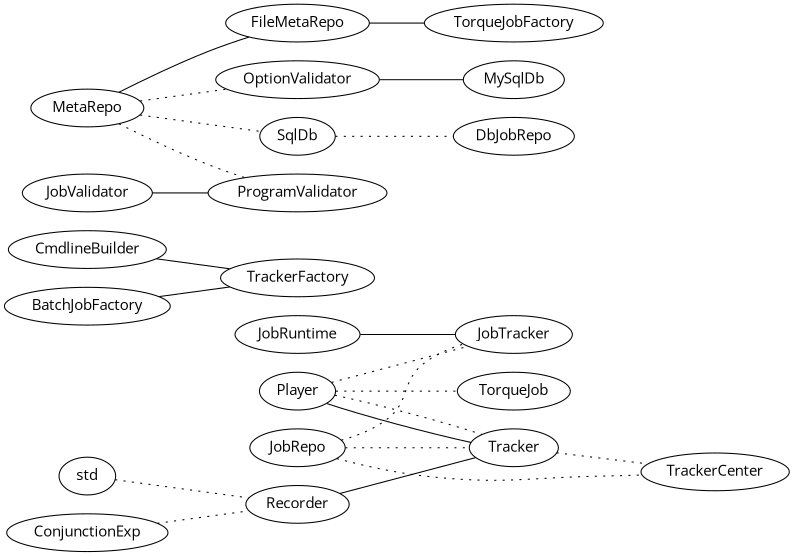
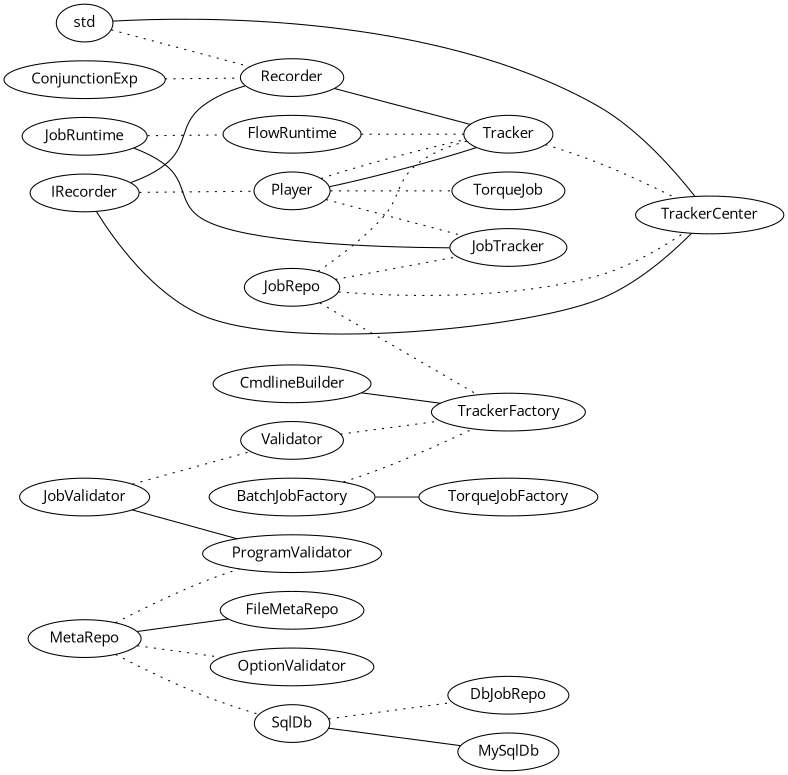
edge "FileMetaRepo" -- "TorqueJobFactory": now "BatchJobFactory" -- "TorqueJobFactory"
edge "std" -- "TrackerCenter": added
edge "OptionValidator" -- "MySqlDb": now "SqlDb" -- "MySqlDb"
node "FlowRuntime": added
node "IRecorder": added
edge "TrackerFactory" -- "BatchJobFactory": style solid -> dotted
edge "JobRepo" -- "TrackerFactory": added
node "Validator": added
